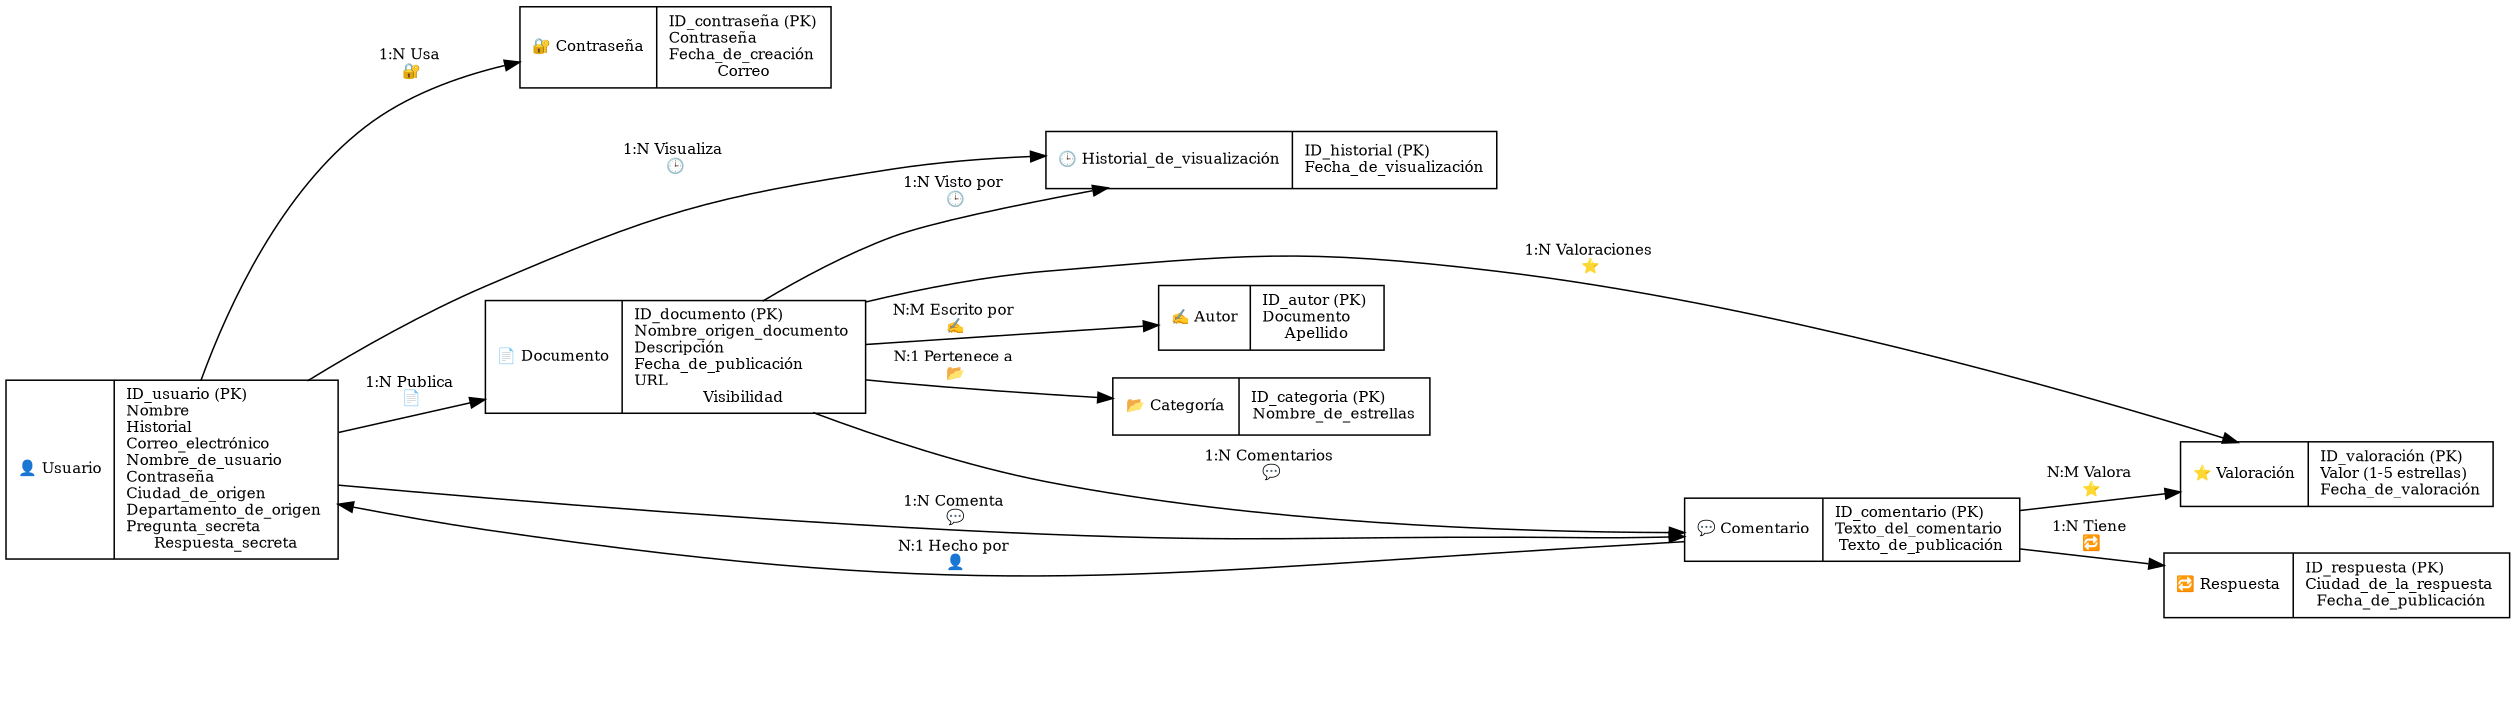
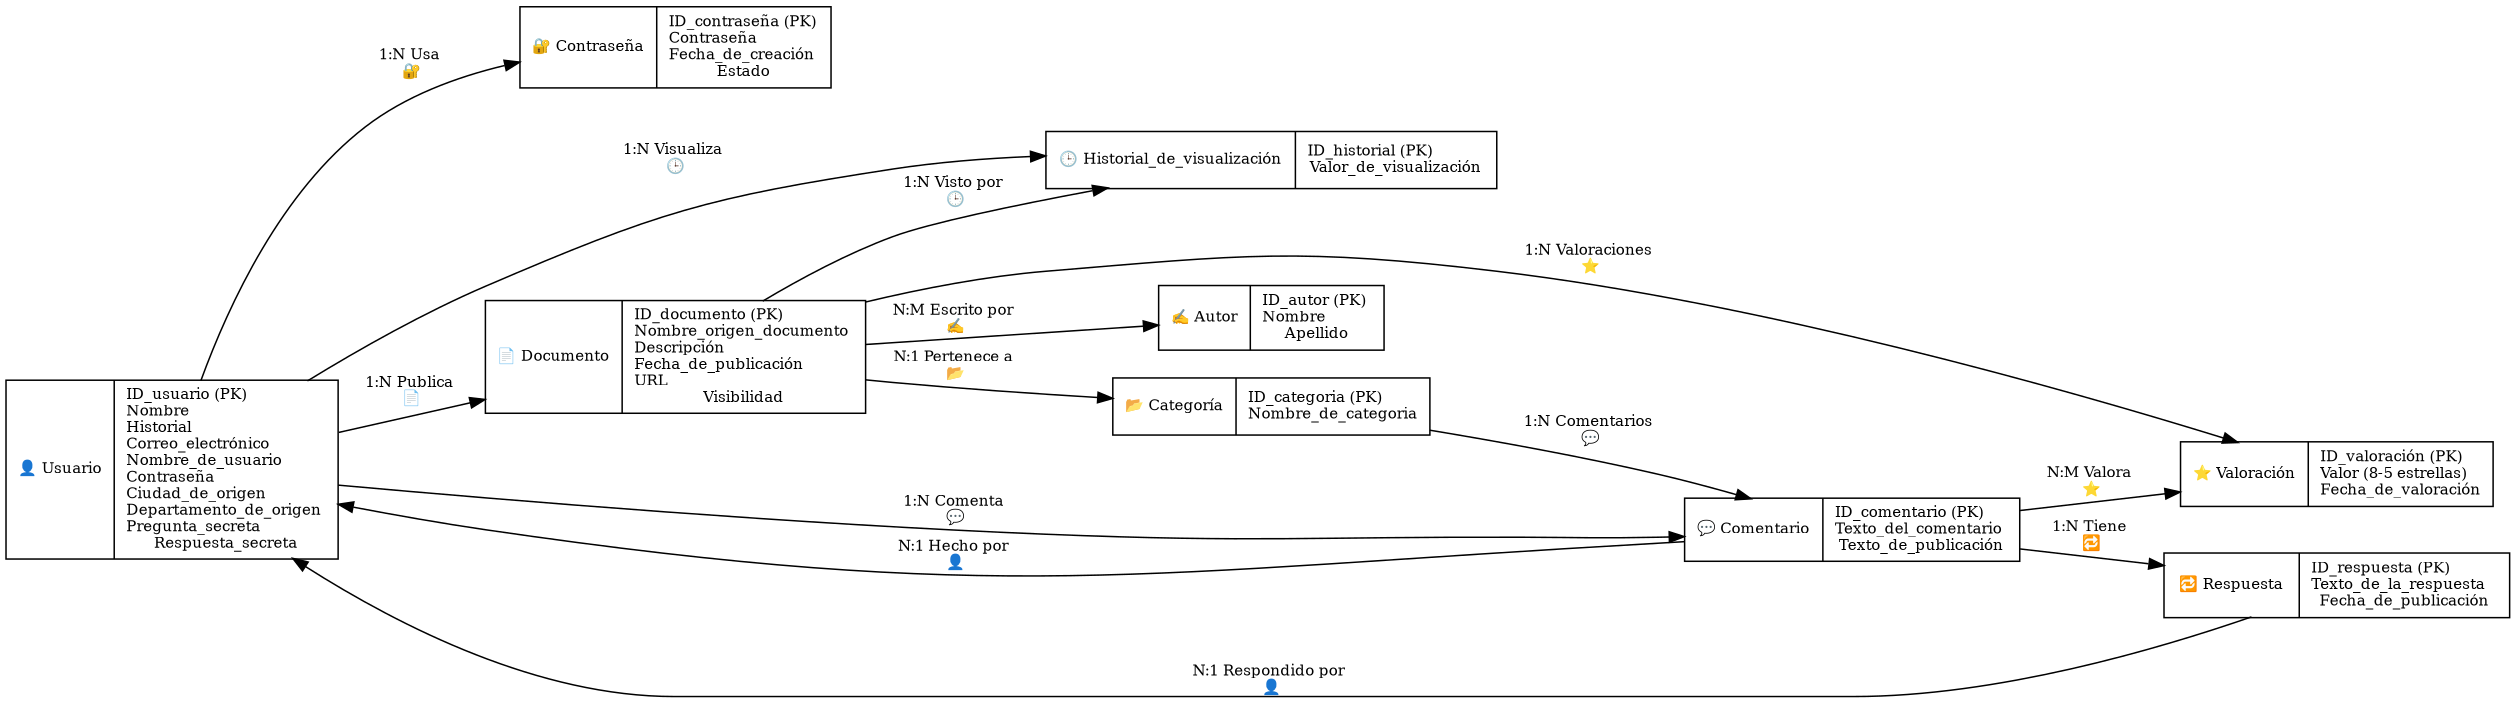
node "🔐 Contraseña": text "Correo" -> "Estado"
node "🕒 Historial_de_visualización": text "Fecha_de_visualización" -> "Valor_de_visualización"
node "✍️ Autor": text "Documento" -> "Nombre"
node "📂 Categoría": text "Nombre_de_estrellas" -> "Nombre_de_categoria"
node "⭐ Valoración": text "Valor (1-5 estrellas)" -> "Valor (8-5 estrellas)"
edge "📄 Documento" -> "💬 Comentario": now "📂 Categoría" -> "💬 Comentario"
node "🔁 Respuesta": text "Ciudad_de_la_respuesta" -> "Texto_de_la_respuesta"
edge "🔁 Respuesta" -> "👤 Usuario": added, label "N:1 Respondido por 👤"
